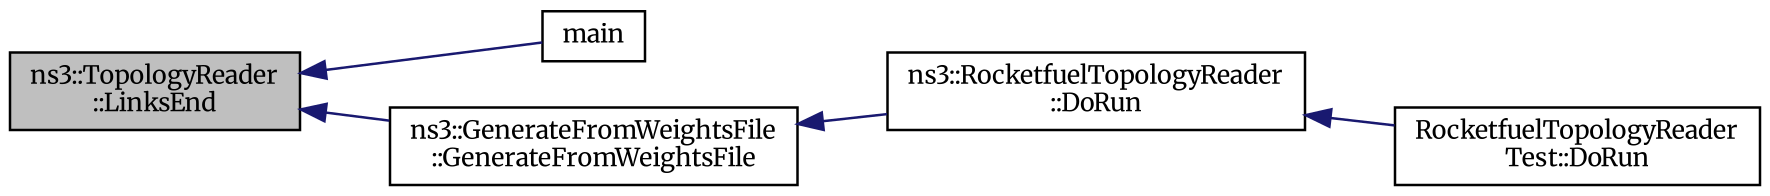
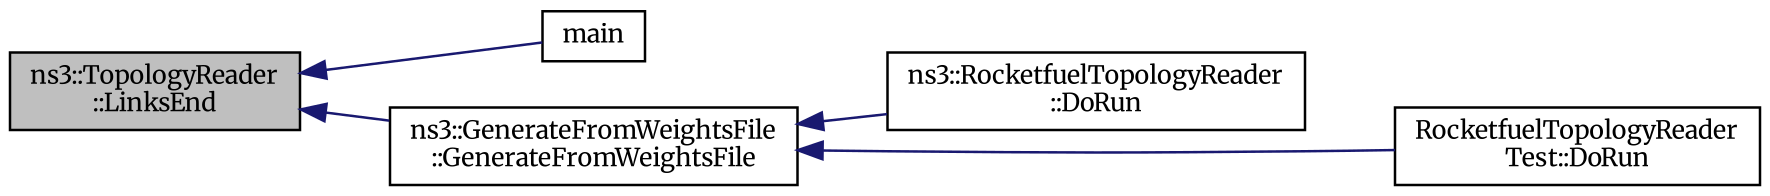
edge "RocketfuelTopologyReader Test::DoRun" -> "ns3::RocketfuelTopologyReader ::DoRun": now "RocketfuelTopologyReader Test::DoRun" -> "ns3::GenerateFromWeightsFile ::GenerateFromWeightsFile"
